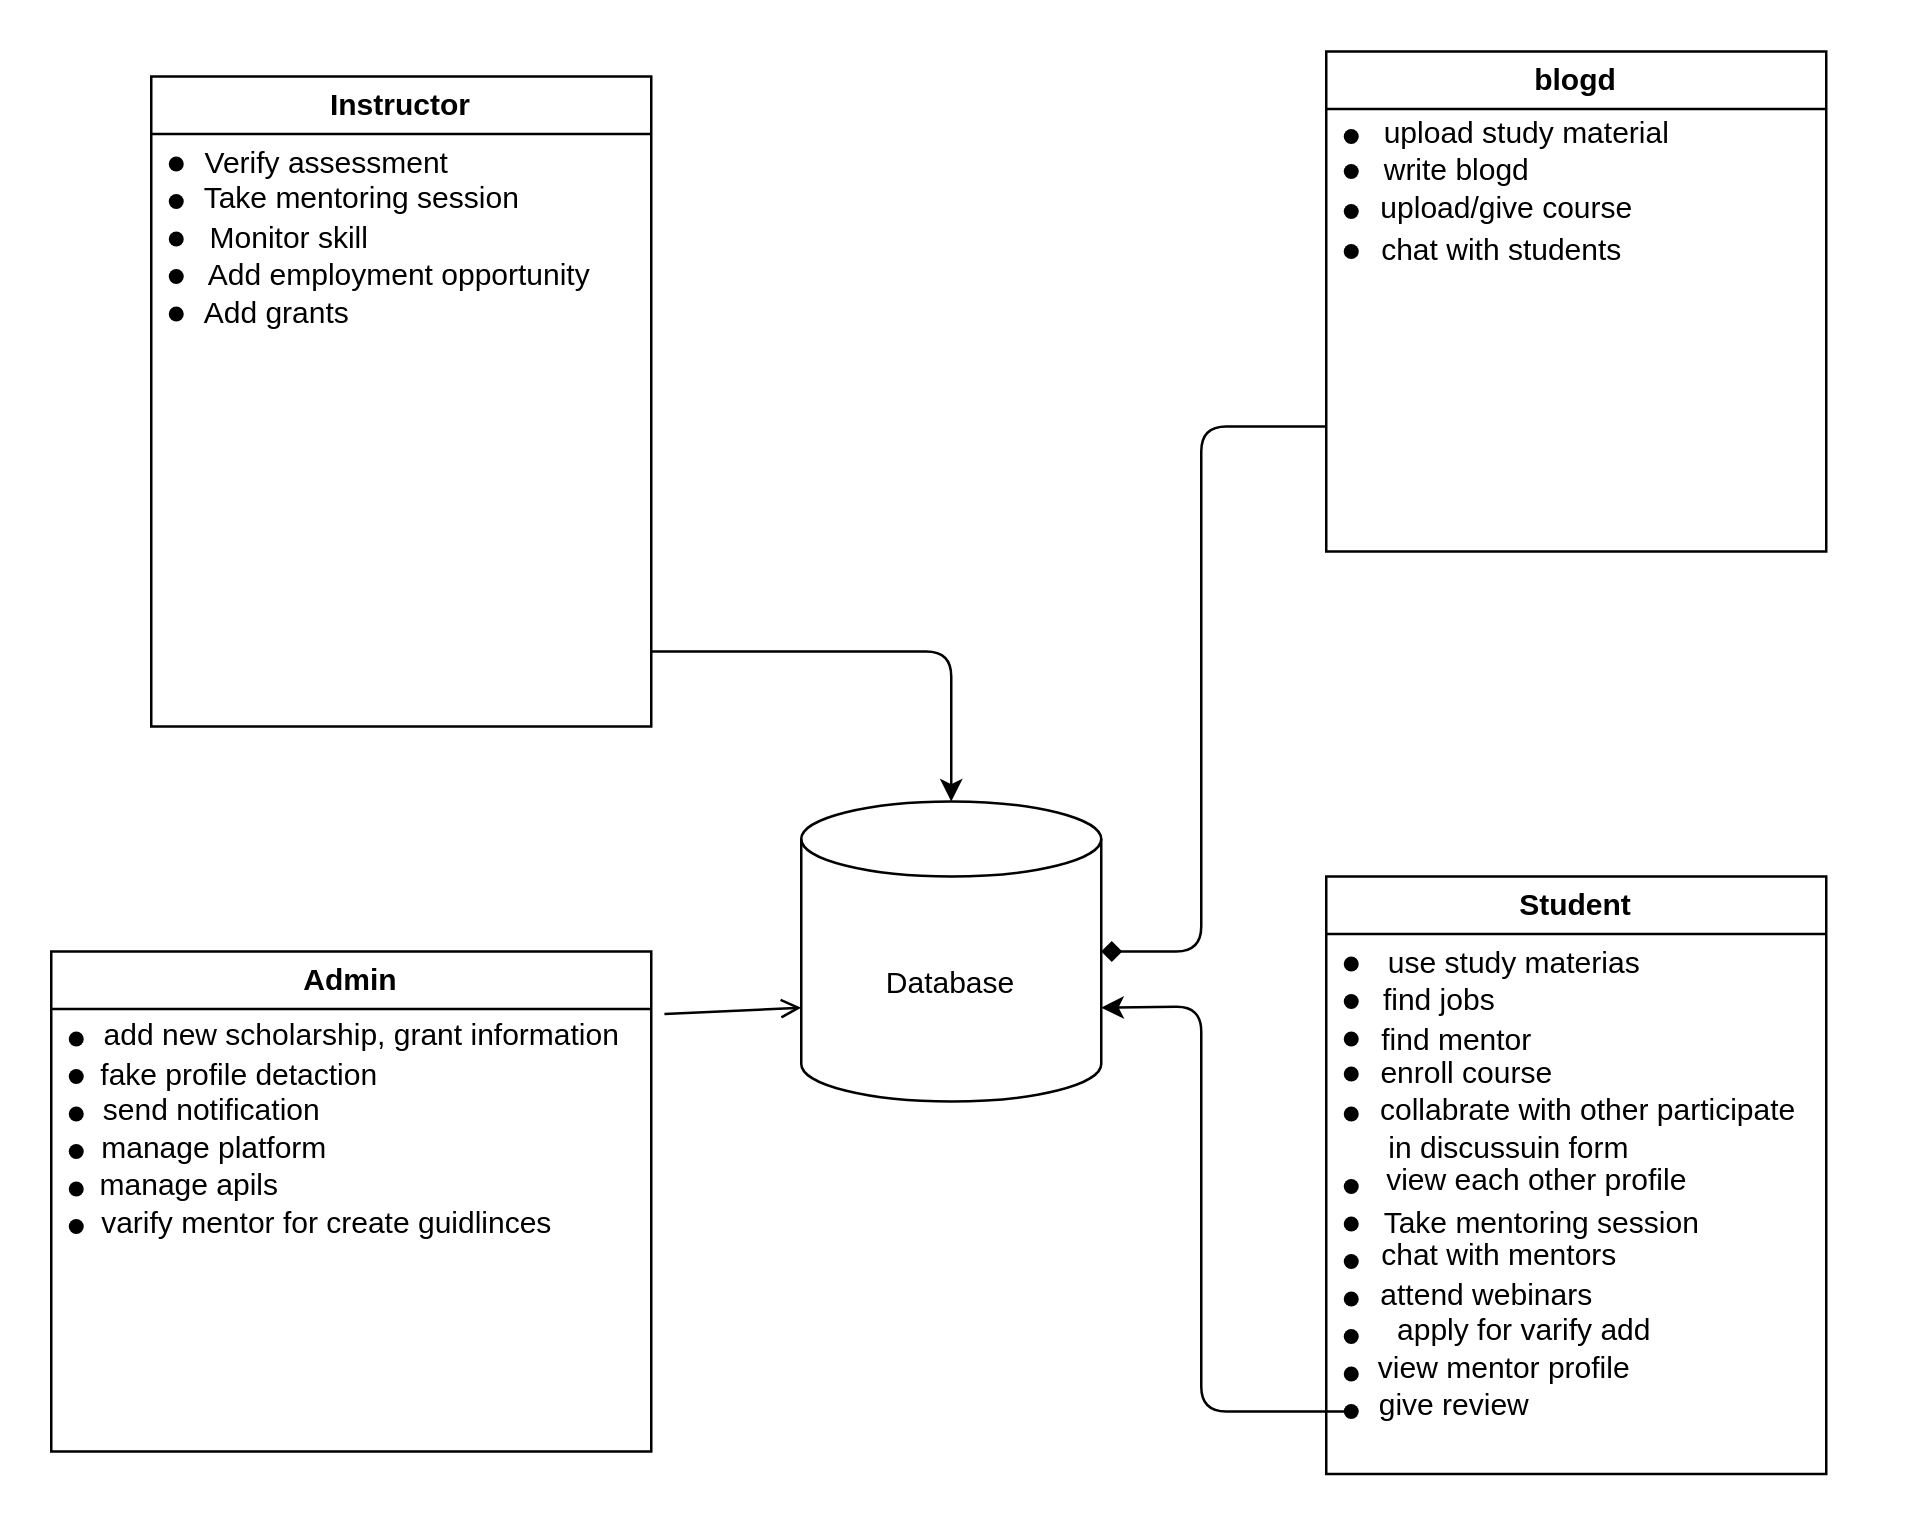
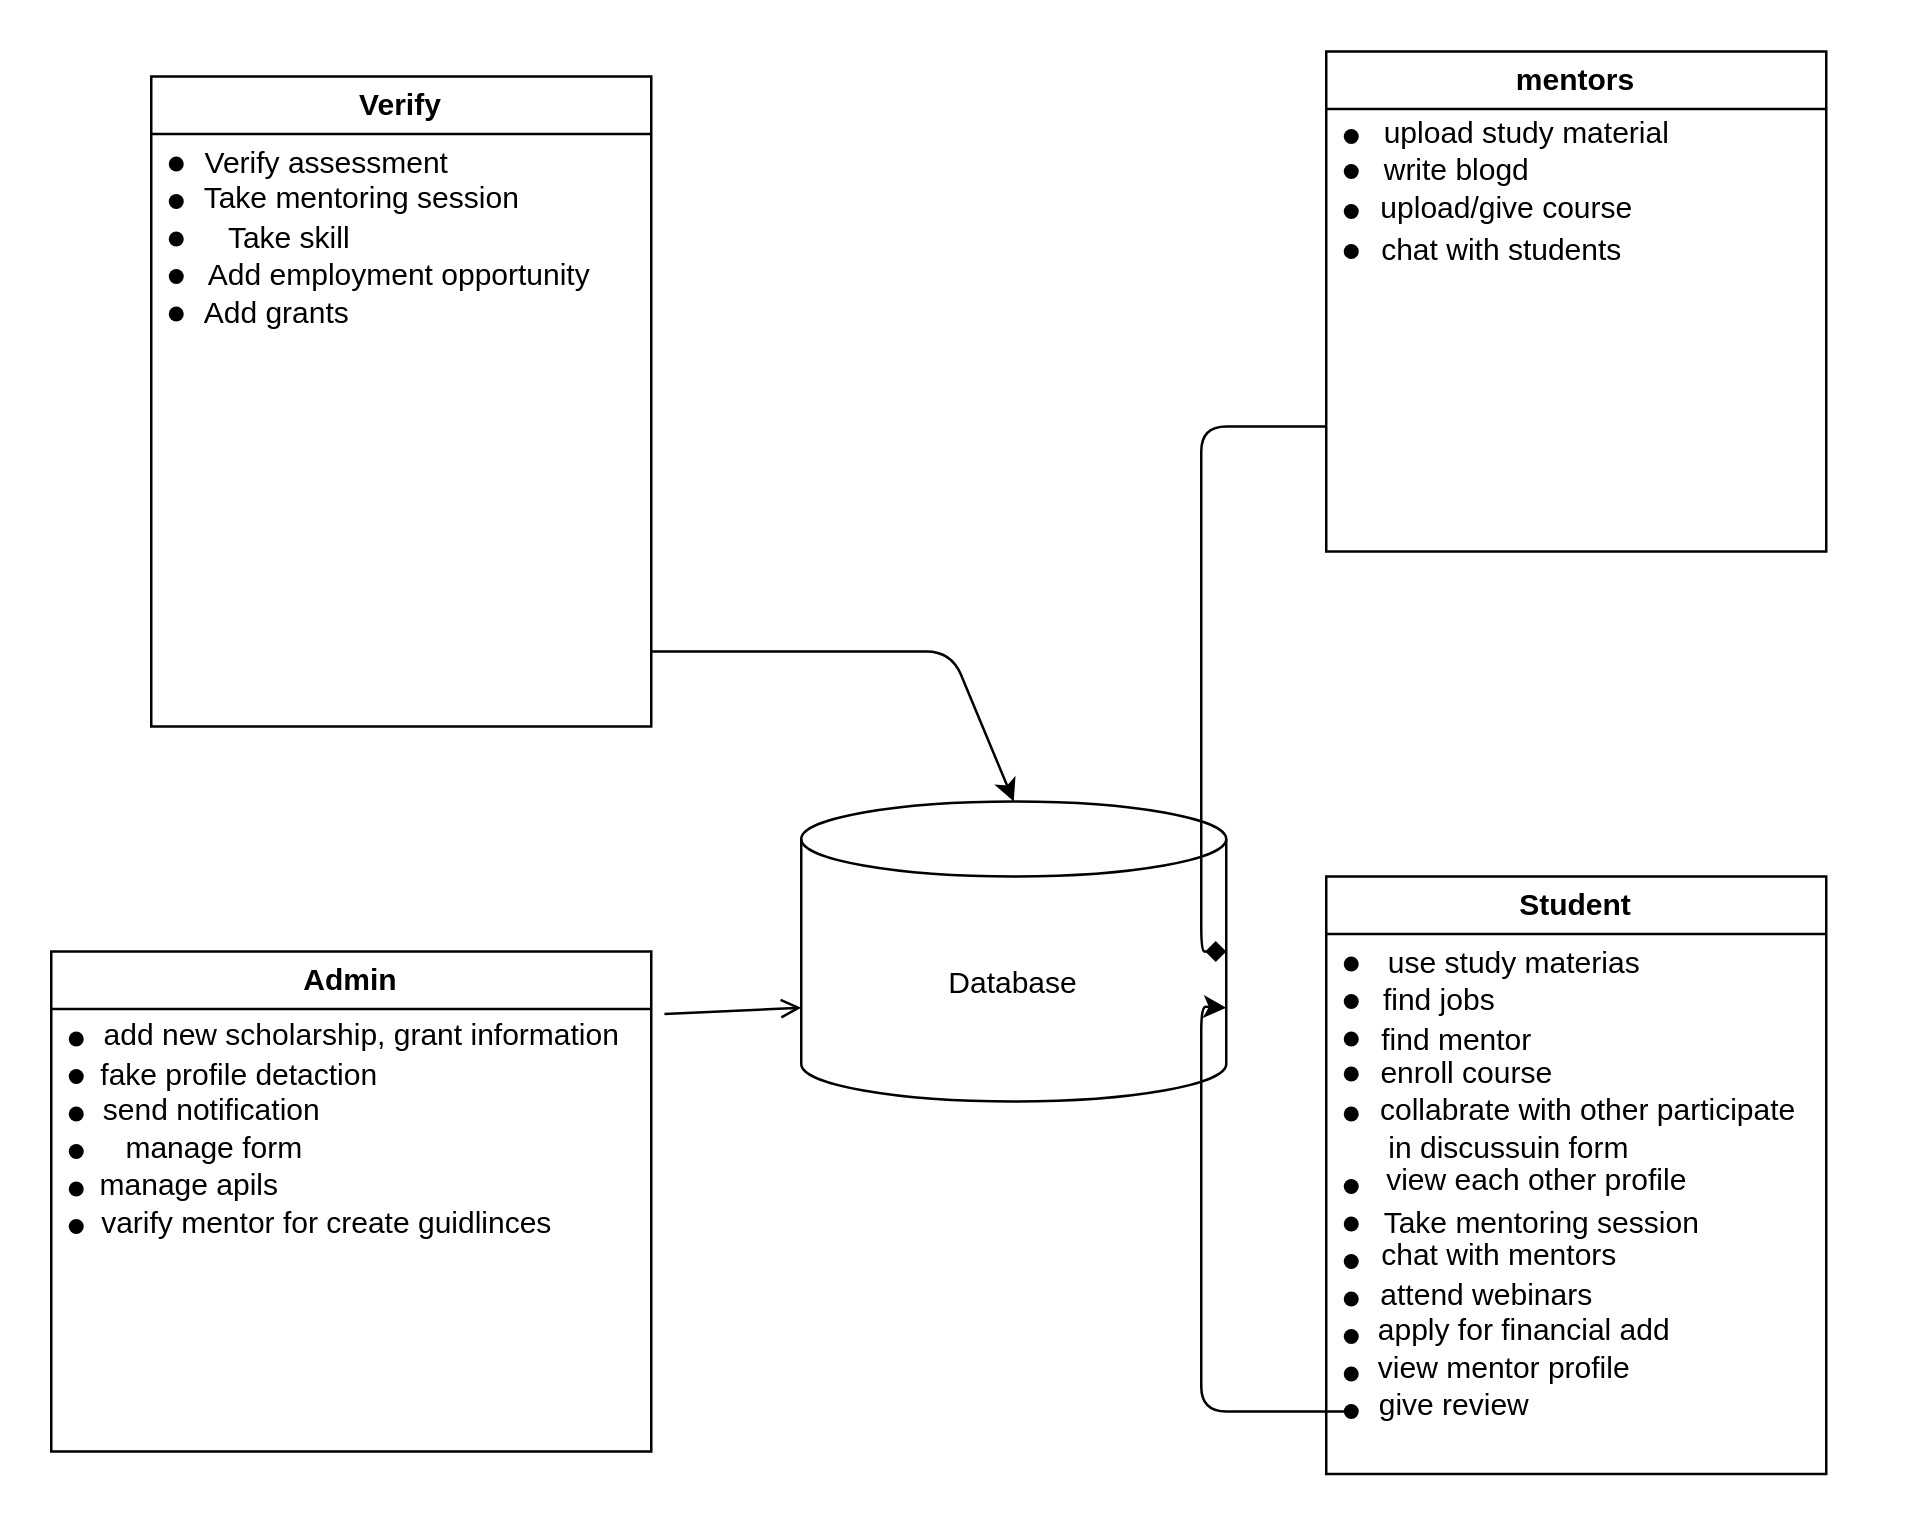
node "blogd": label "blogd" -> "mentors"
node "Instructor": label "Instructor" -> "Verify"
node "Monitor skill": label "Monitor skill" -> "Take skill"
node "Database": size 300x300 -> 425x300
node "manage platform": label "manage platform" -> "manage form"
node "apply for varify add": label "apply for varify add" -> "apply for financial add"
